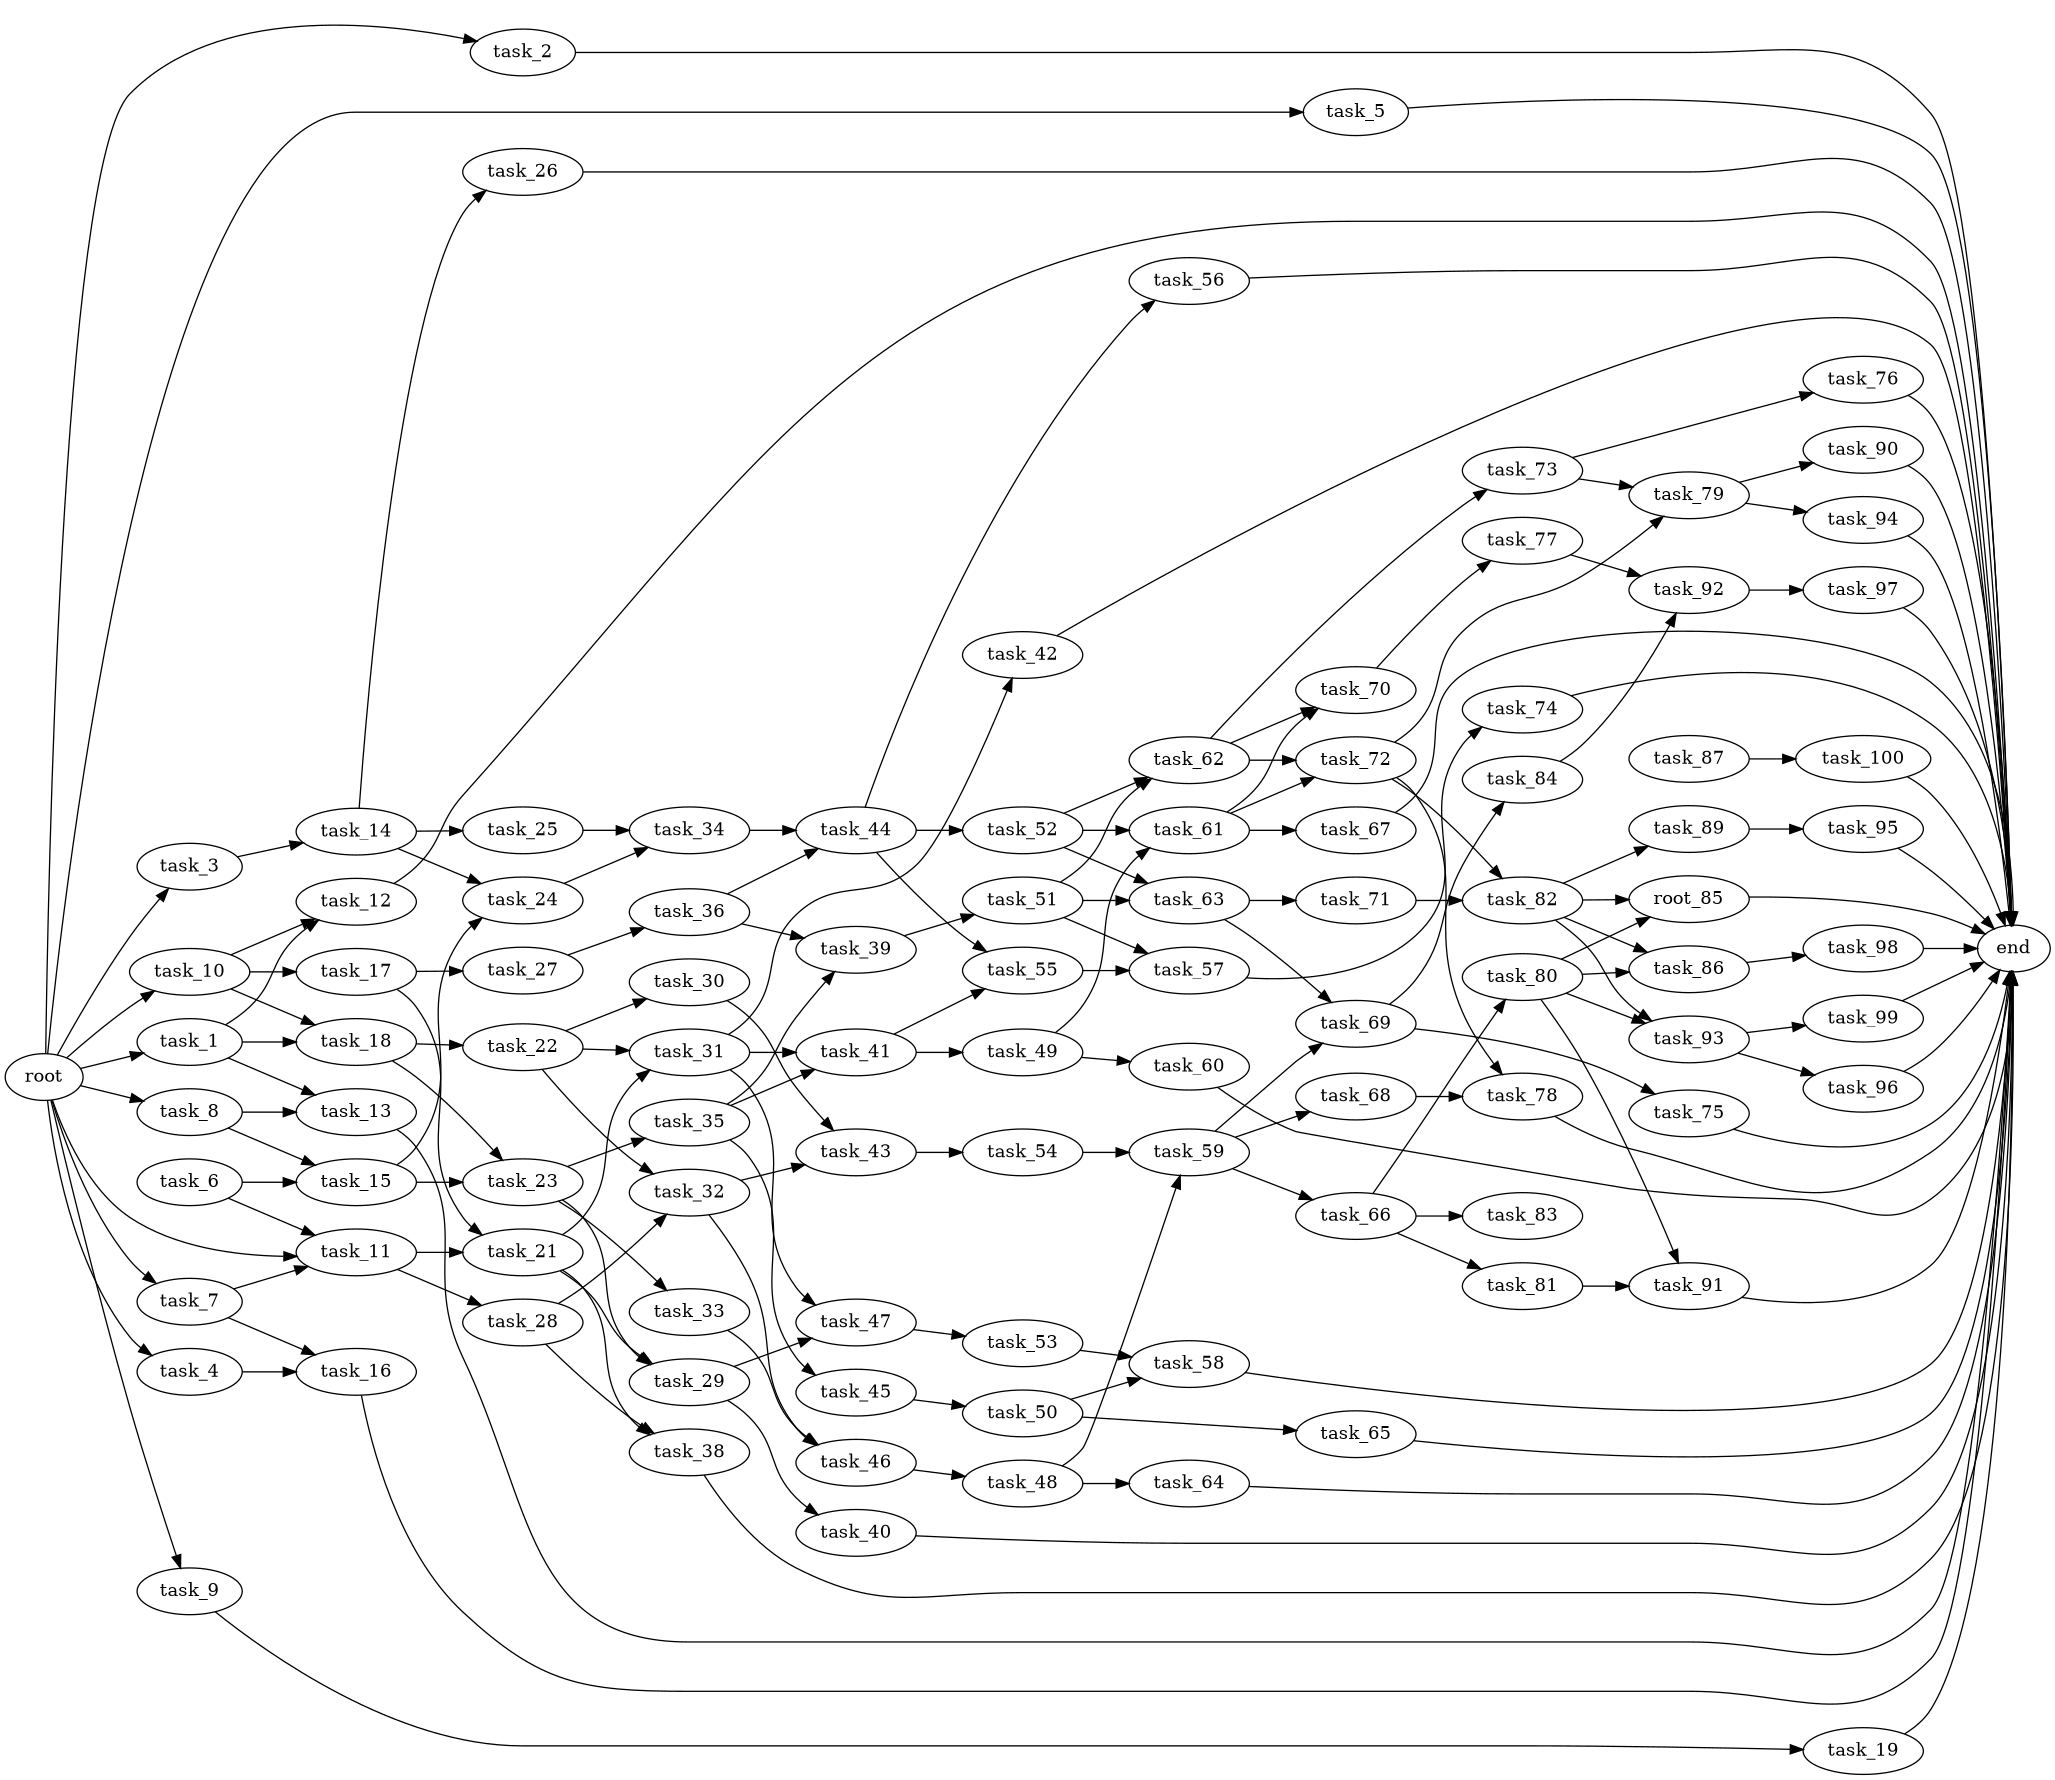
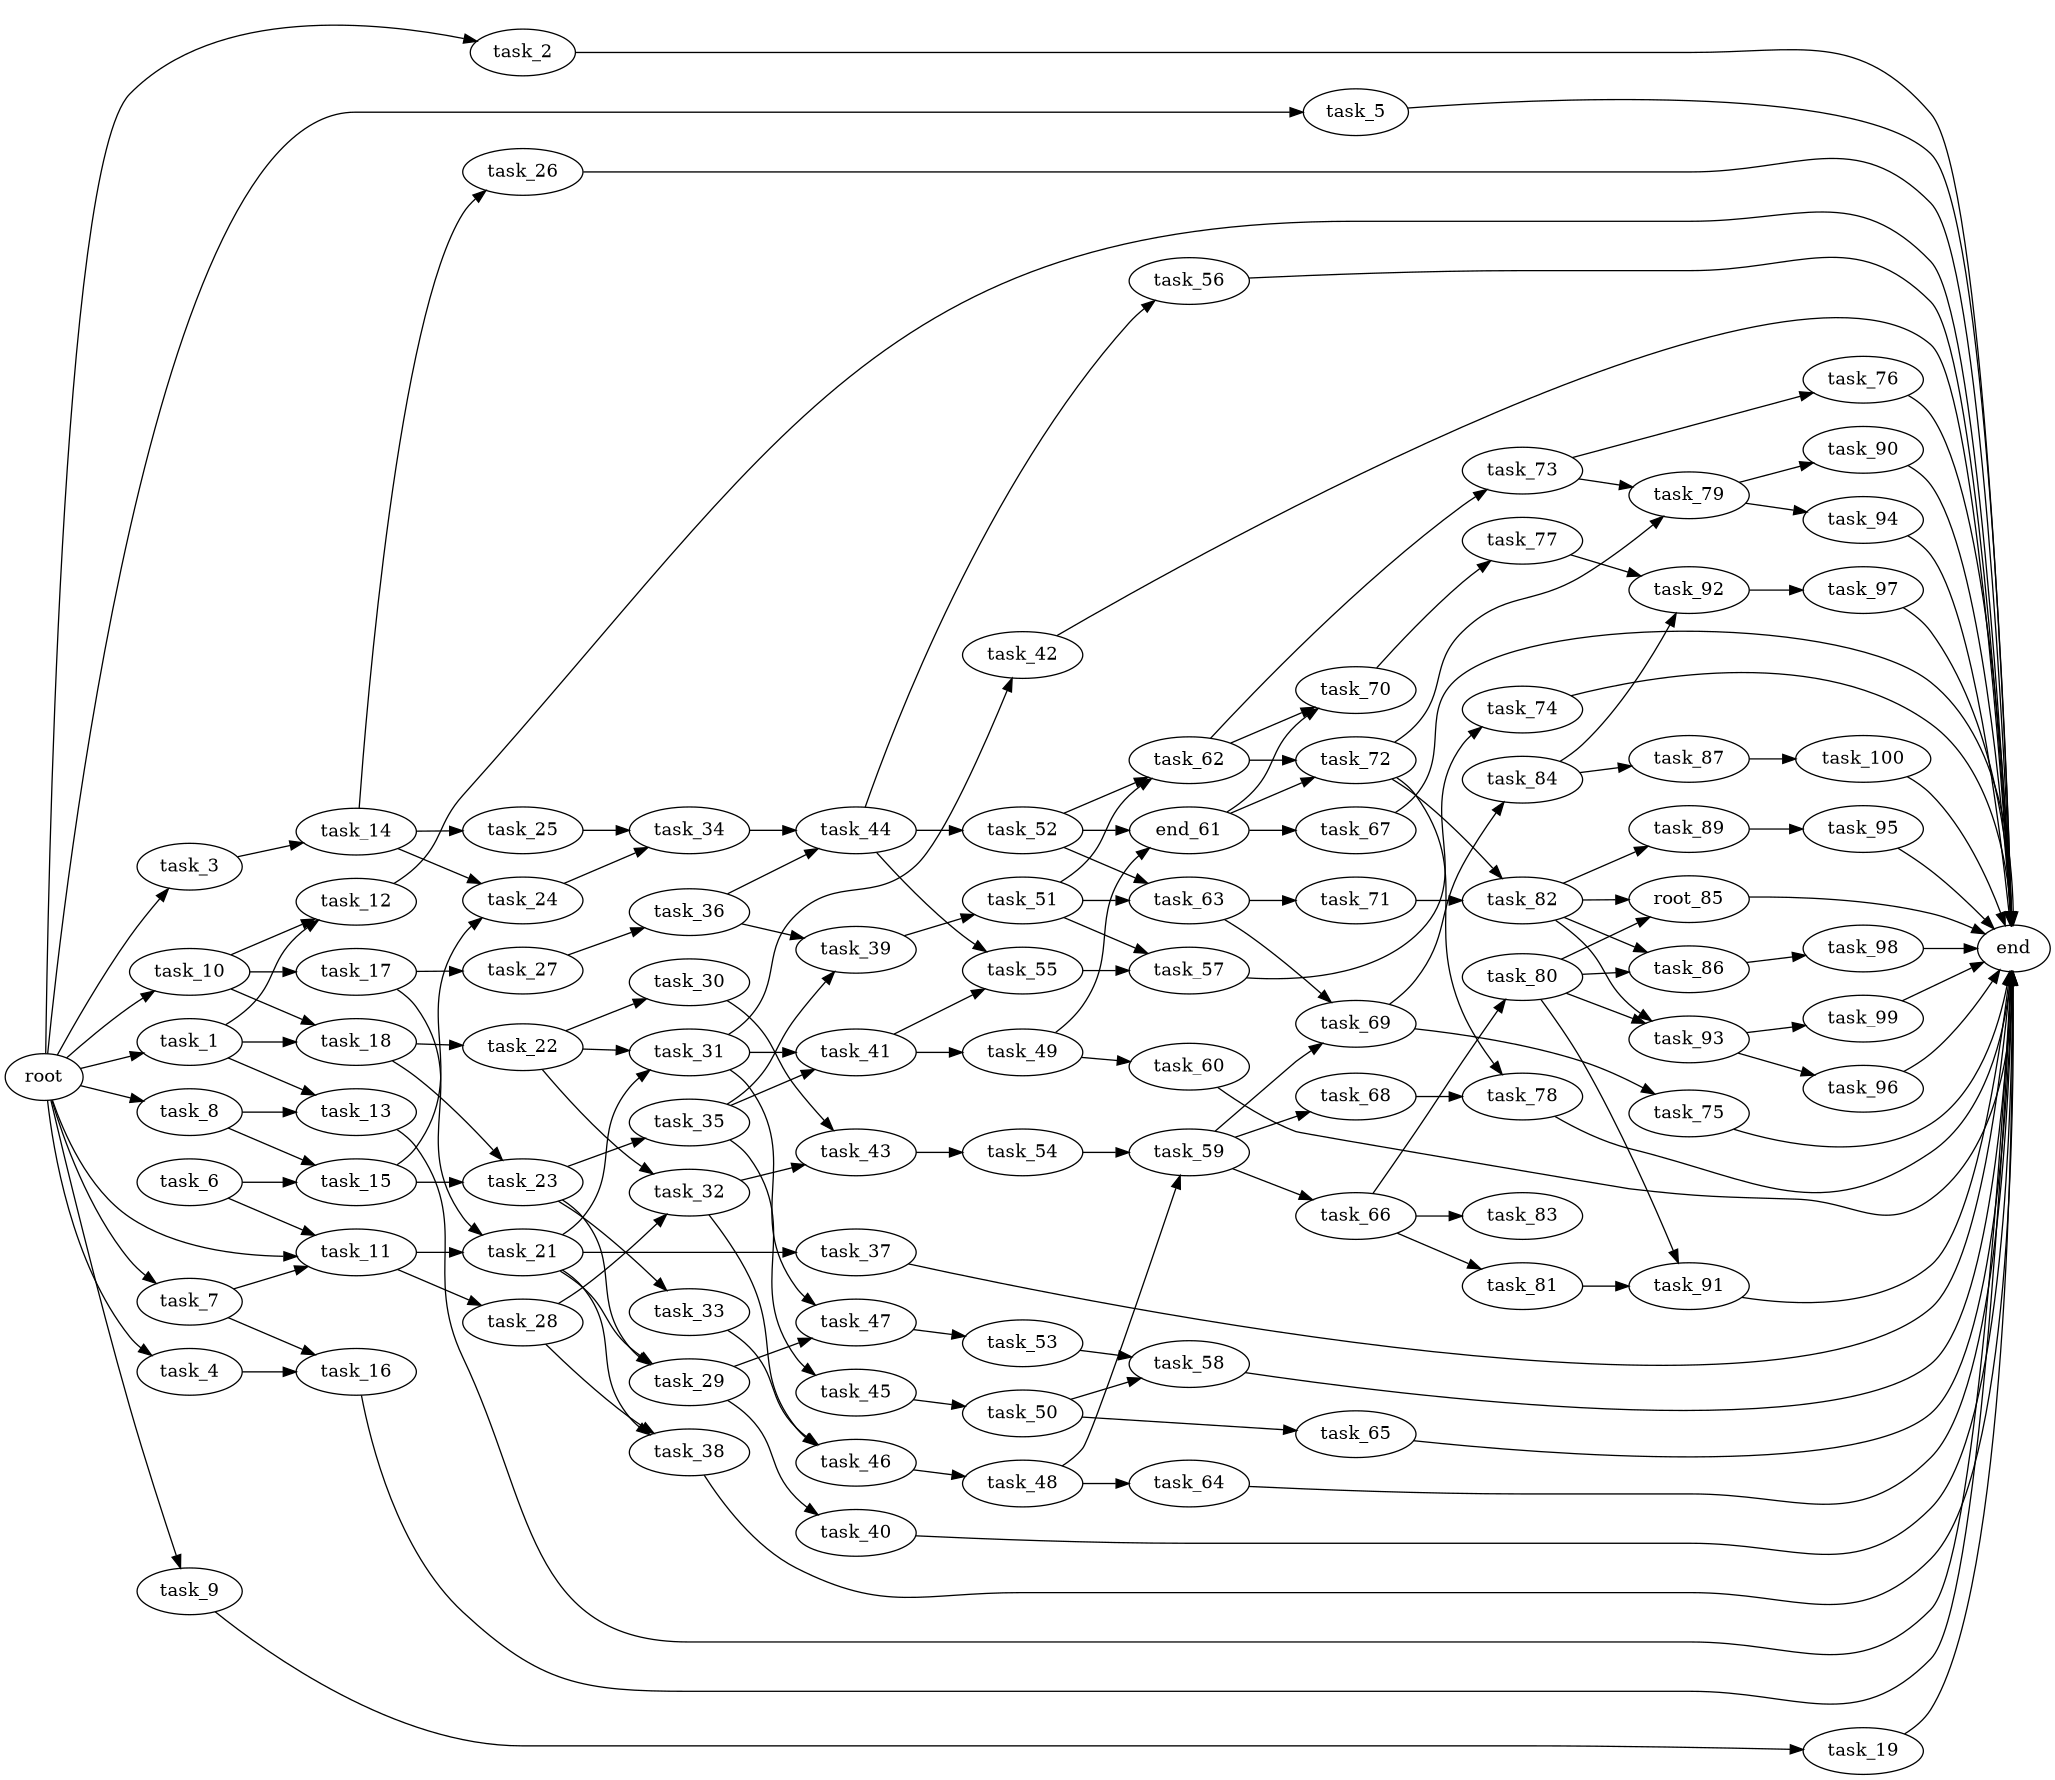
edge "task_84" -> "task_87": added
node "task_61": label "task_61" -> "end_61"
node "task_37": added
